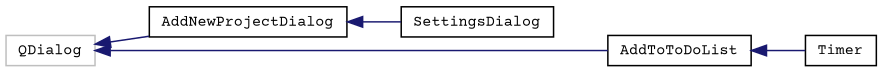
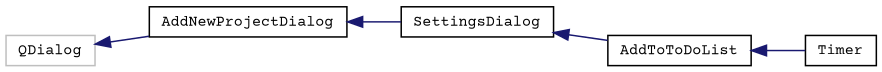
edge "AddToToDoList" -> "QDialog": now "AddToToDoList" -> "SettingsDialog"
